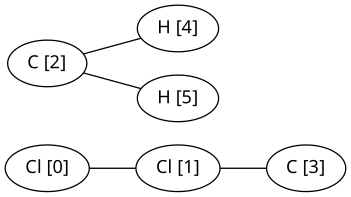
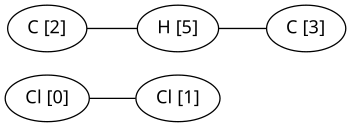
node "H [4]": removed
edge "Cl [1]" -- "C [3]": now "H [5]" -- "C [3]"
